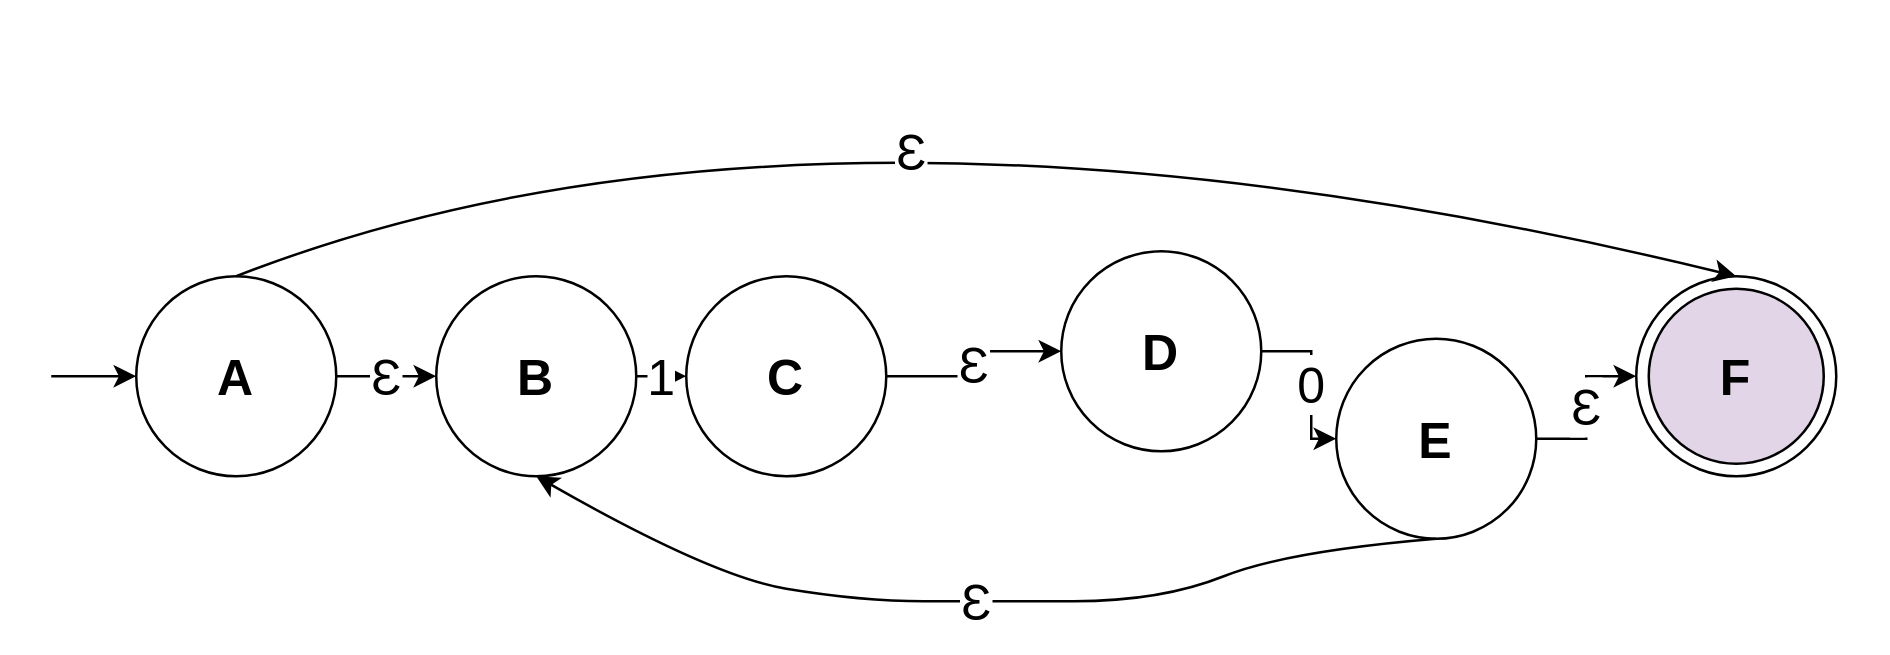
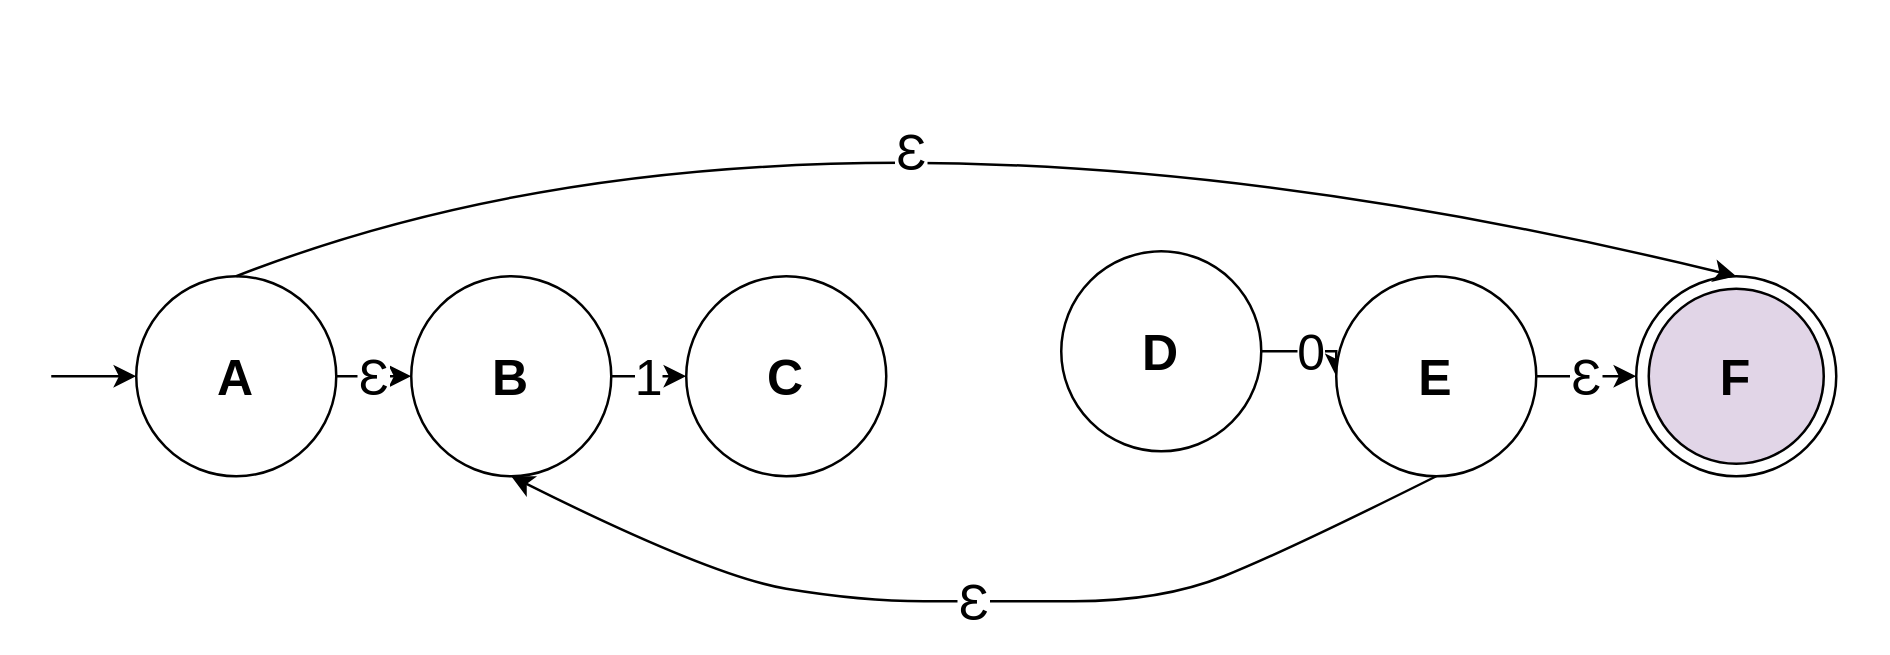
node "B": moved (536, 376) -> (511, 376)
edge "C" -> "D": removed, label "Ɛ"
node "E": moved (1436, 439) -> (1436, 376)
